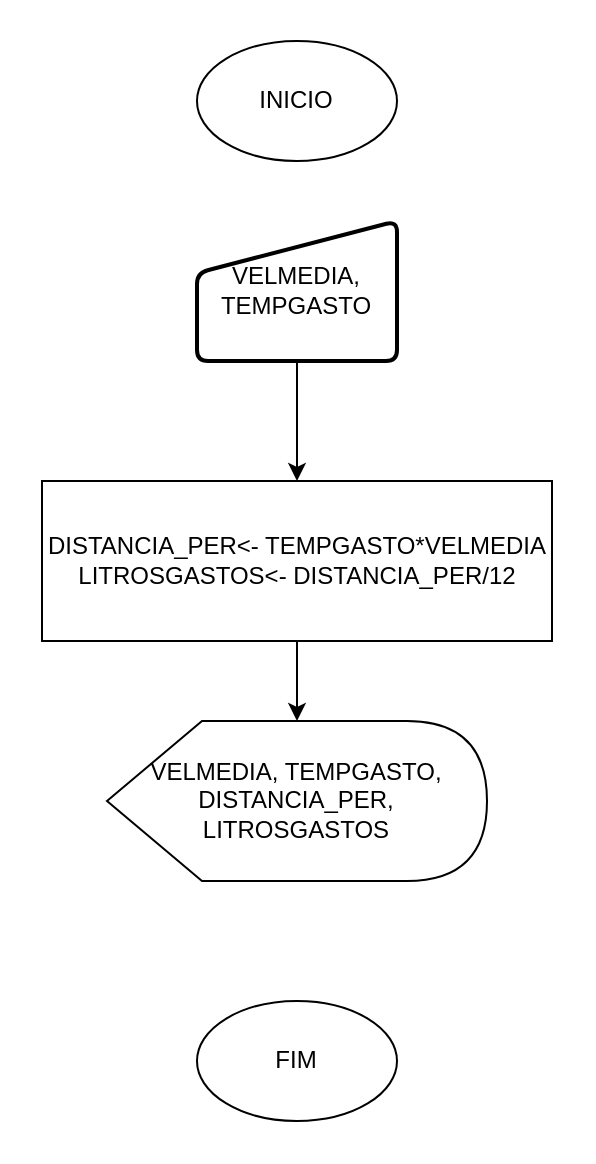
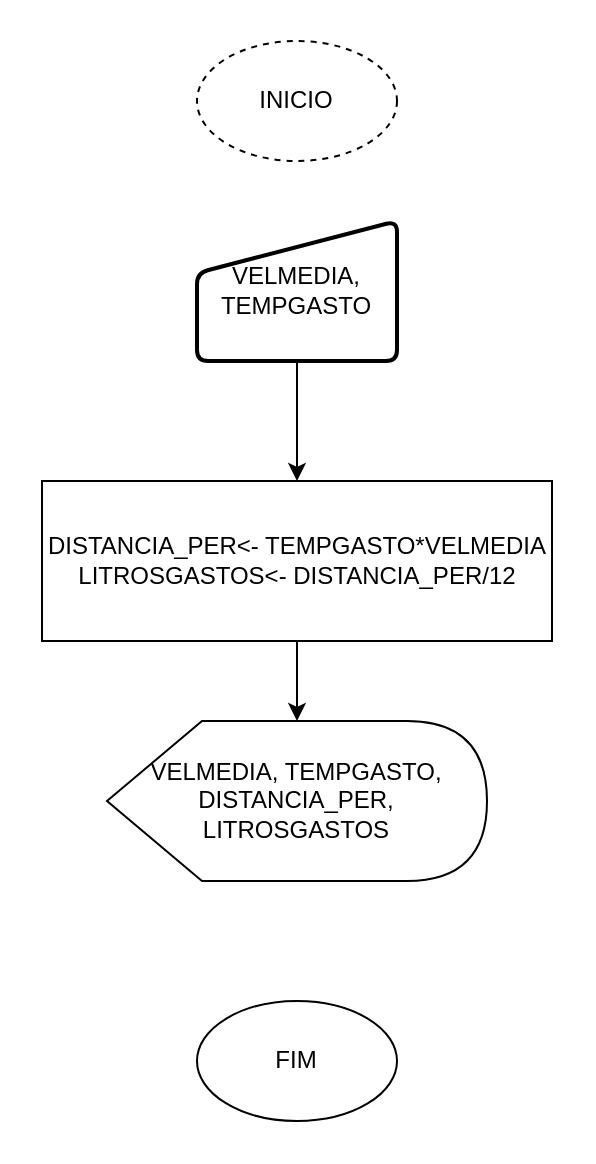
node "INICIO": style solid -> dashed
